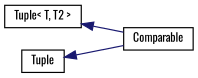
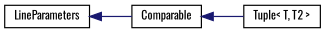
edge "Comparable" -> "Tuple< T, T2 >": reversed
node "Tuple": label "Tuple" -> "LineParameters"
